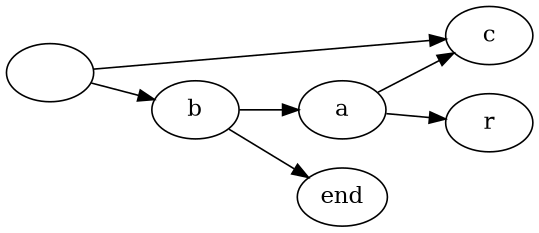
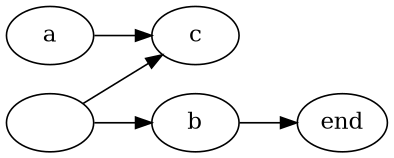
edge "b" -> "a": removed
node "r": removed
